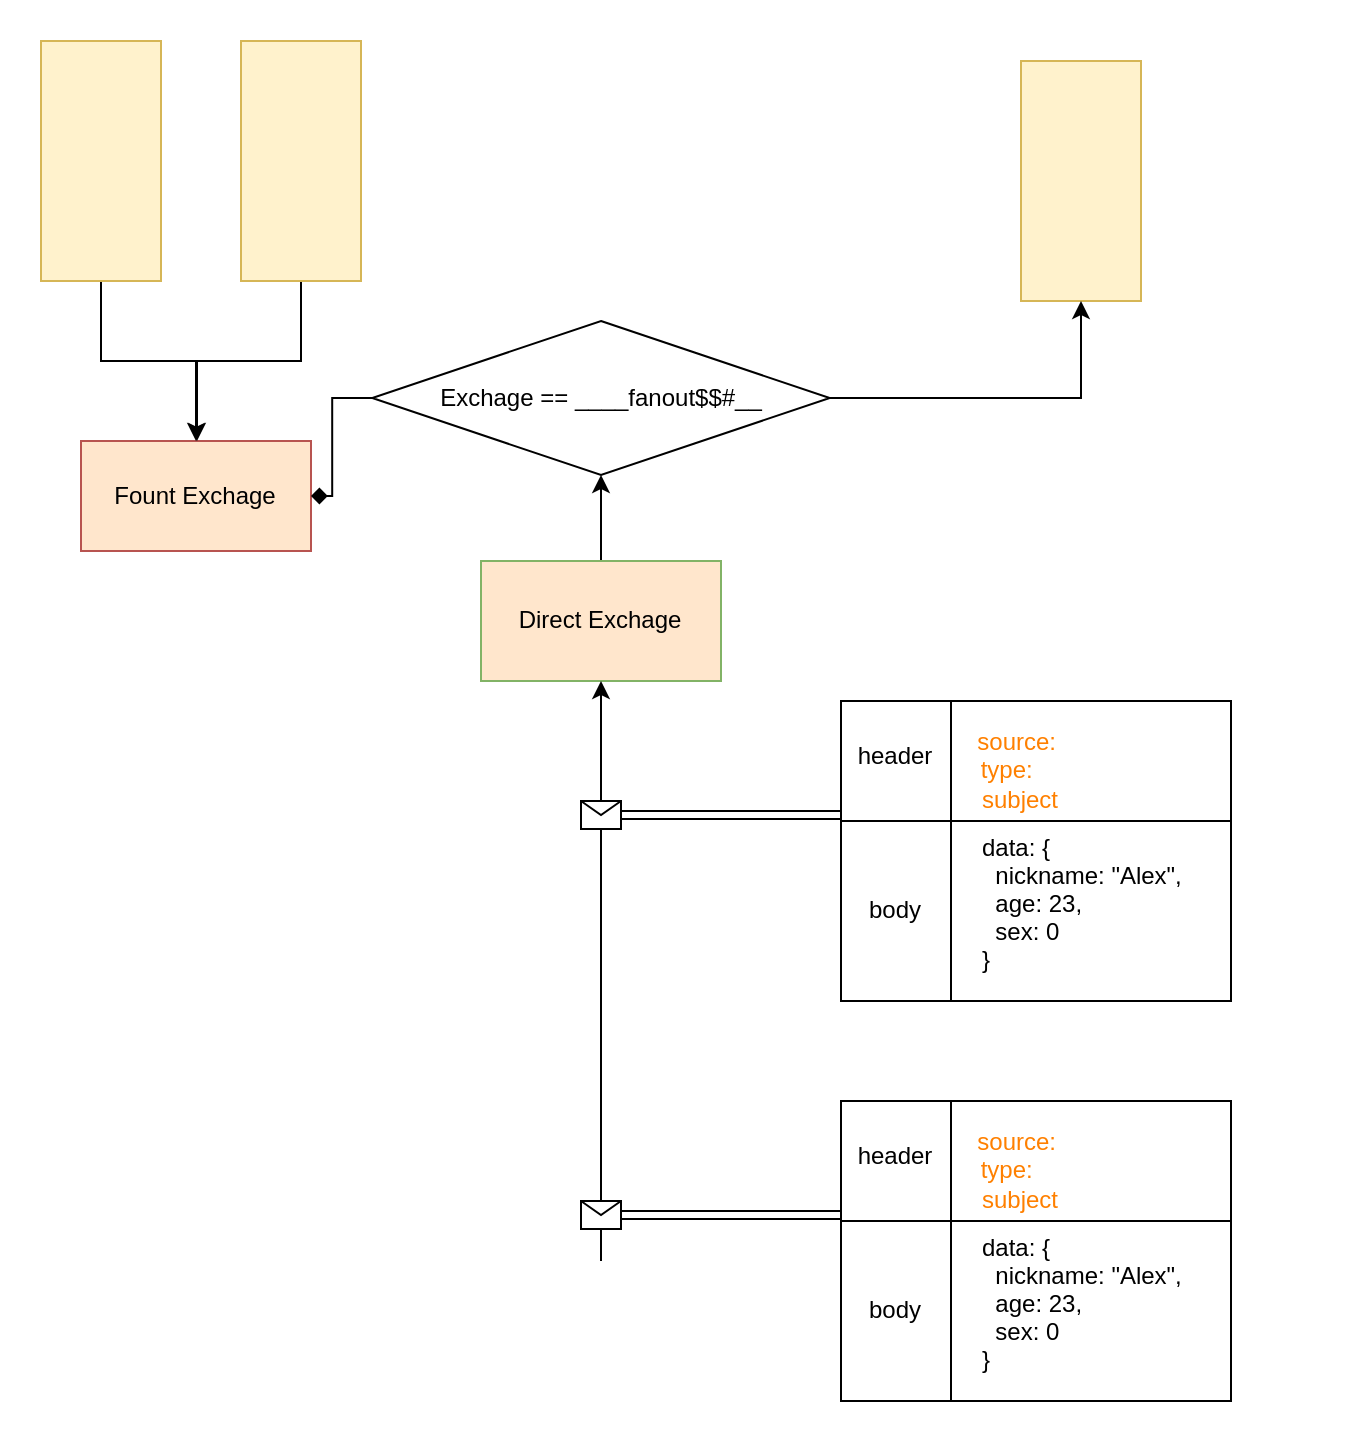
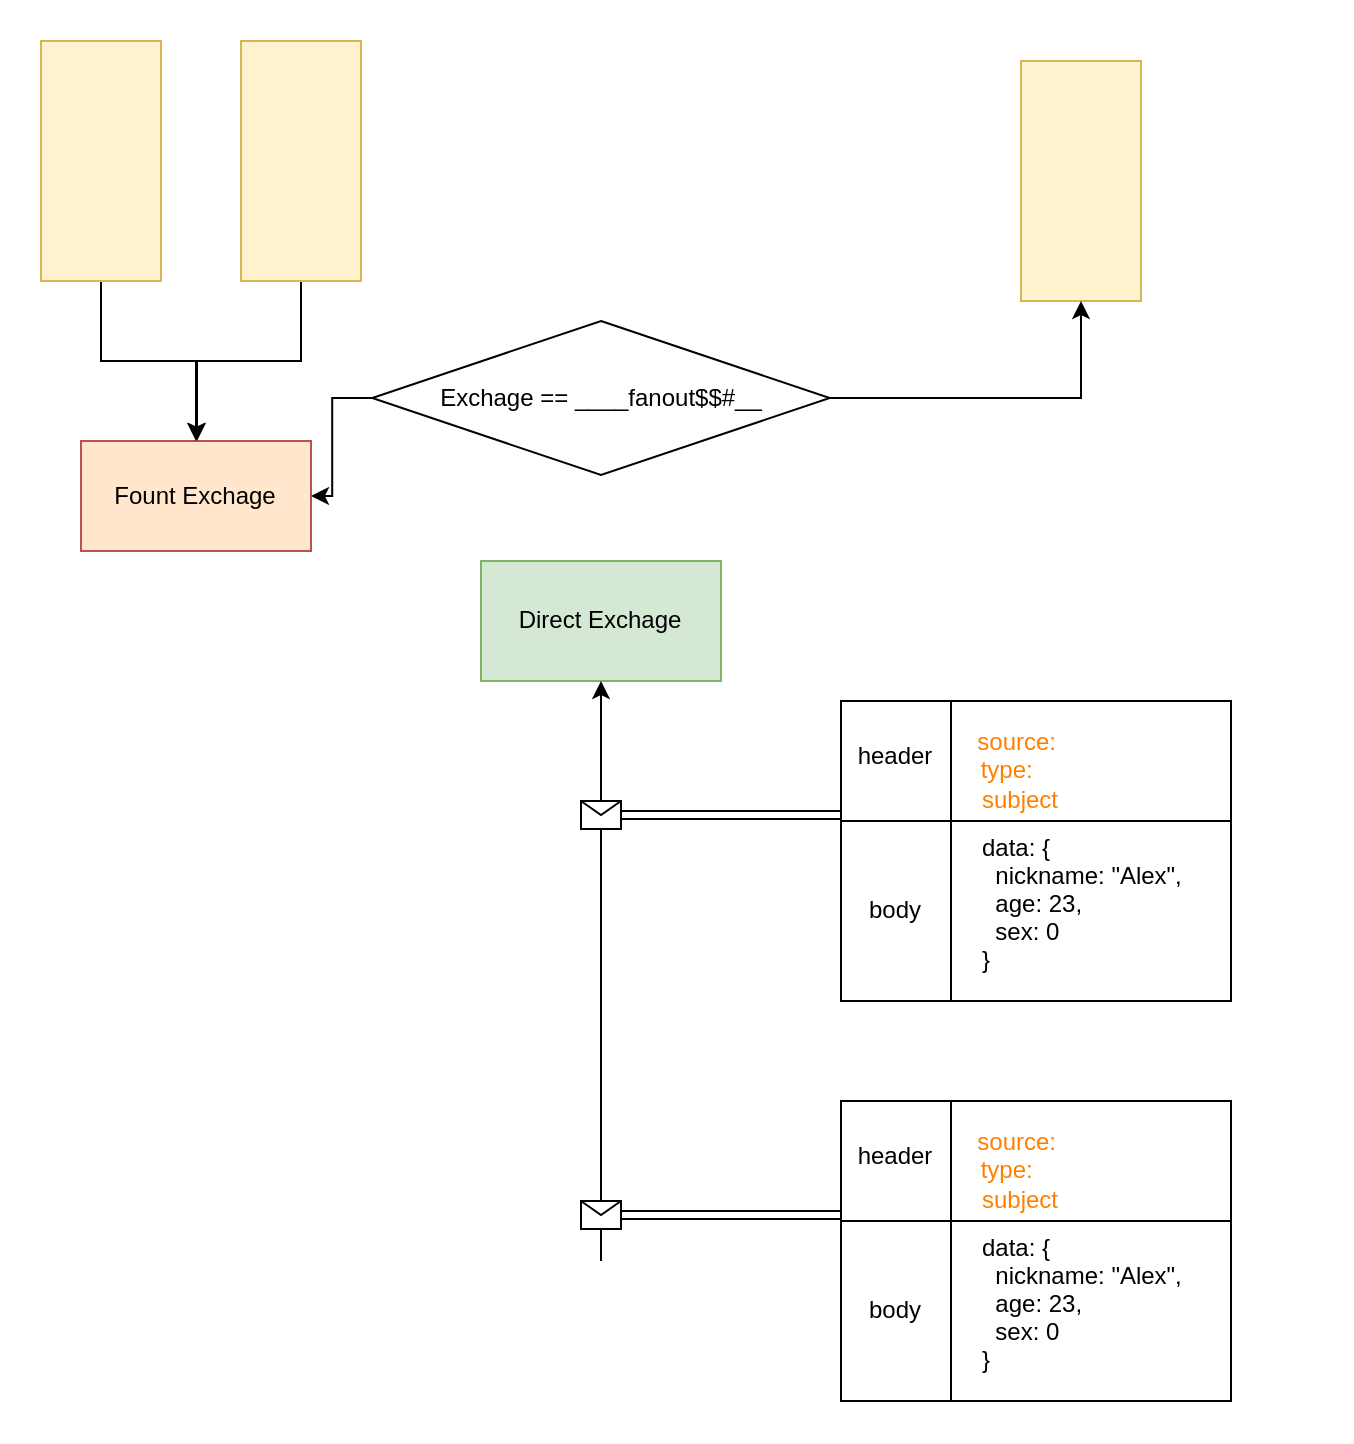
edge "Exchage == ____fanout$$#__" -> "Fount Exchage": arrowhead diamond -> classic
edge "Direct Exchage" -> "Exchage == ____fanout$$#__": removed
node "Direct Exchage": fillcolor #ffe6cc -> #d5e8d4
